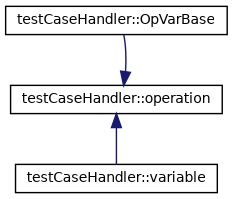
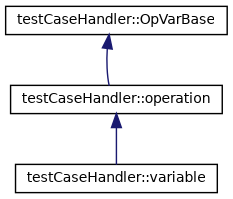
edge "testCaseHandler::OpVarBase" -> "testCaseHandler::operation": reversed
